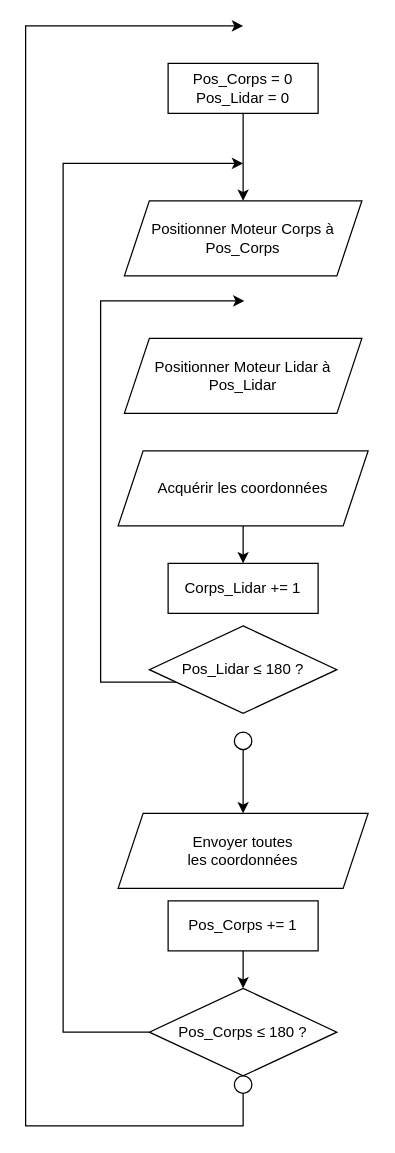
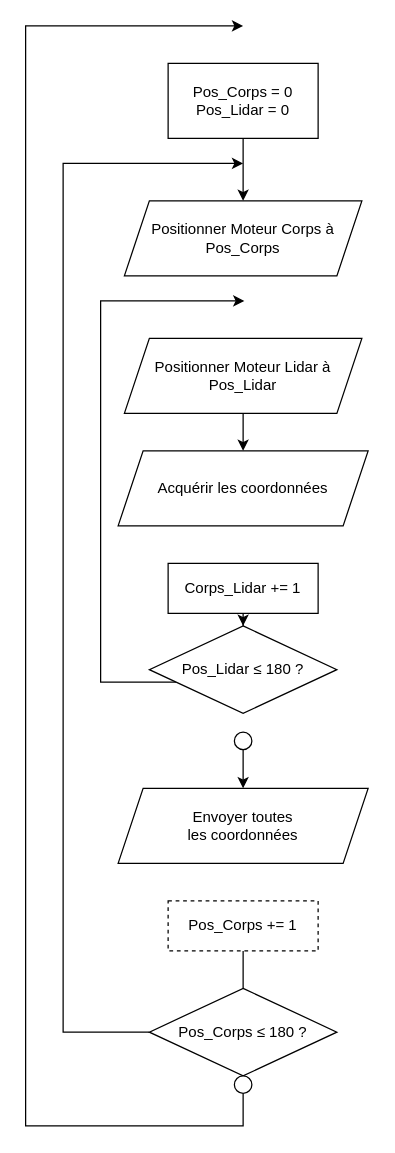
node "Pos_Corps = 0 Pos_Lidar = 0": size 150x50 -> 150x75
edge "Positionner Moteur Lidar à Pos_Lidar" -> "Acquérir les coordonnées": added
edge "Acquérir les coordonnées" -> "Corps_Lidar += 1": removed
edge "Corps_Lidar += 1" -> "Pos_Lidar ≤ 180 ?": added
node "Envoyer toutes les coordonnées": moved (243, 851) -> (243, 826)
node "Pos_Corps += 1": style solid -> dashed
edge "Pos_Corps += 1" -> "Pos_Corps ≤ 180 ?": arrowhead classic -> none
